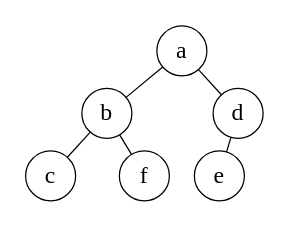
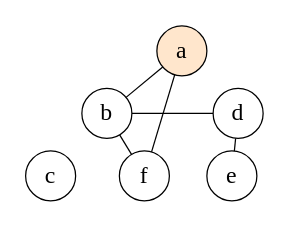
node "a": fillcolor #ffffff -> #ffe6cc
edge "a" -- "d": now "a" -- "f"
edge "b" -- "c": now "b" -- "d"
node "e": moved (219, 176) -> (232, 176)
